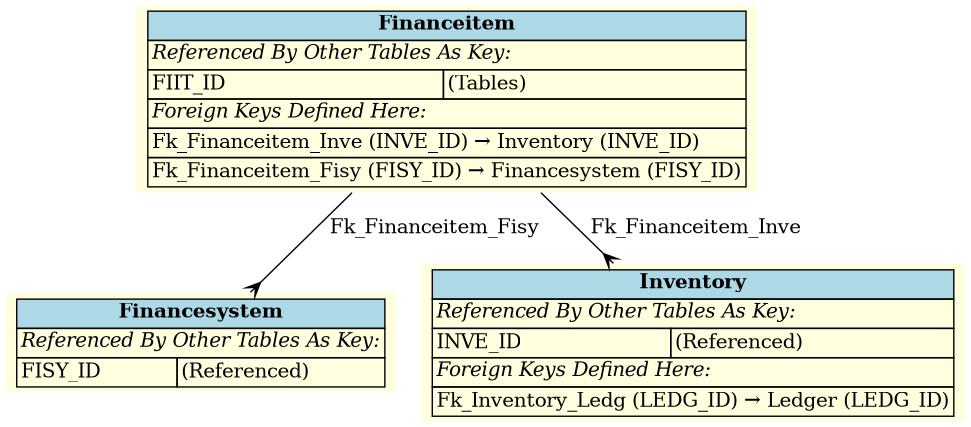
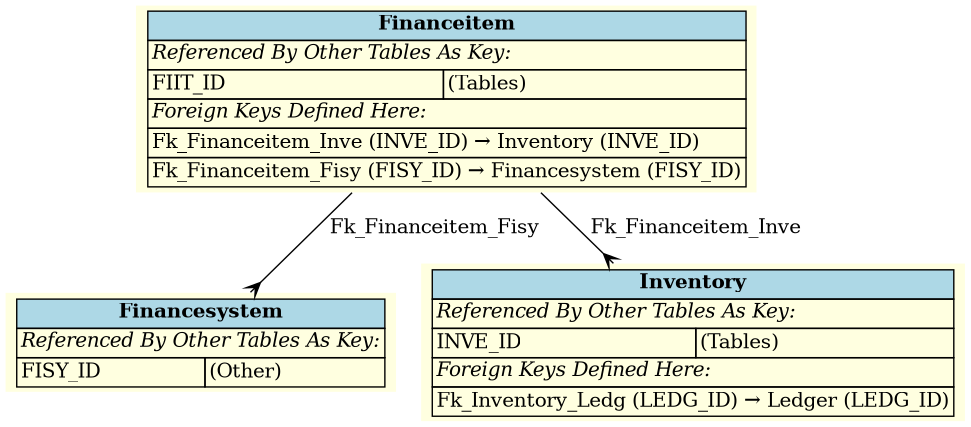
node "Inventory": text "(Referenced)" -> "(Tables)"
node "Financesystem": text "(Referenced)" -> "(Other)"
